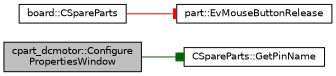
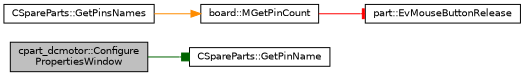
node "board::CSpareParts": label "board::CSpareParts" -> "board::MGetPinCount"
node "CSpareParts::GetPinsNames": added
